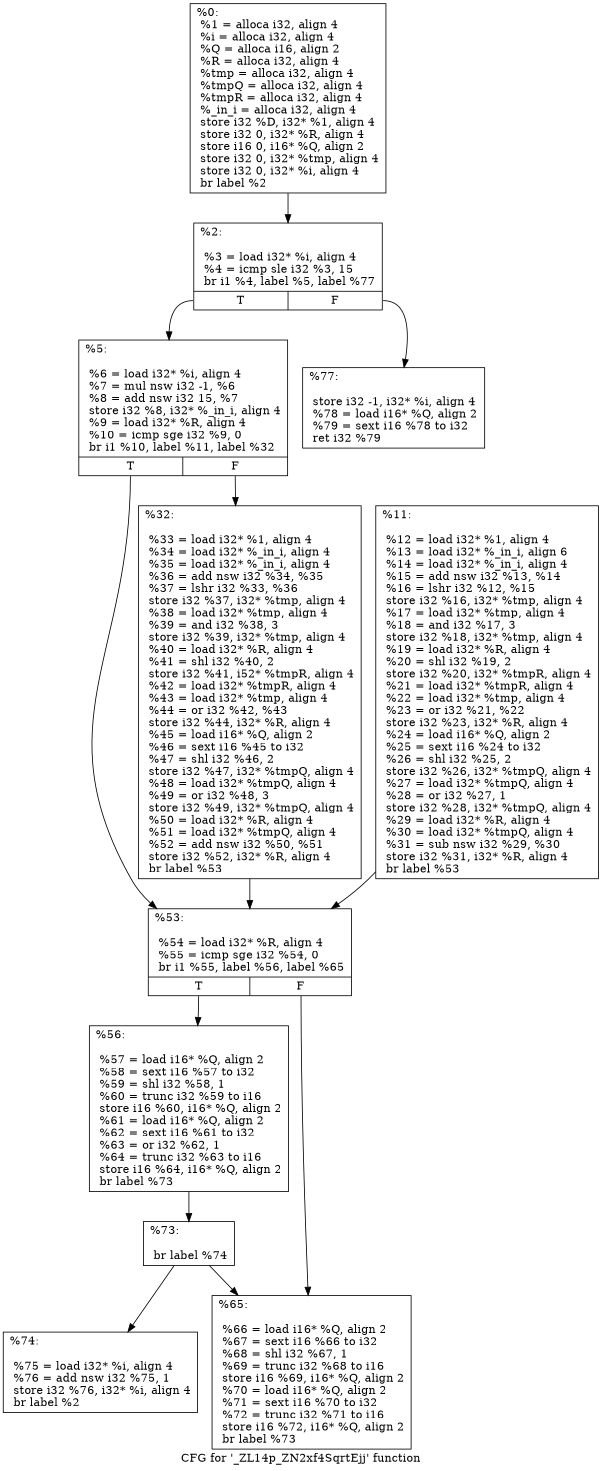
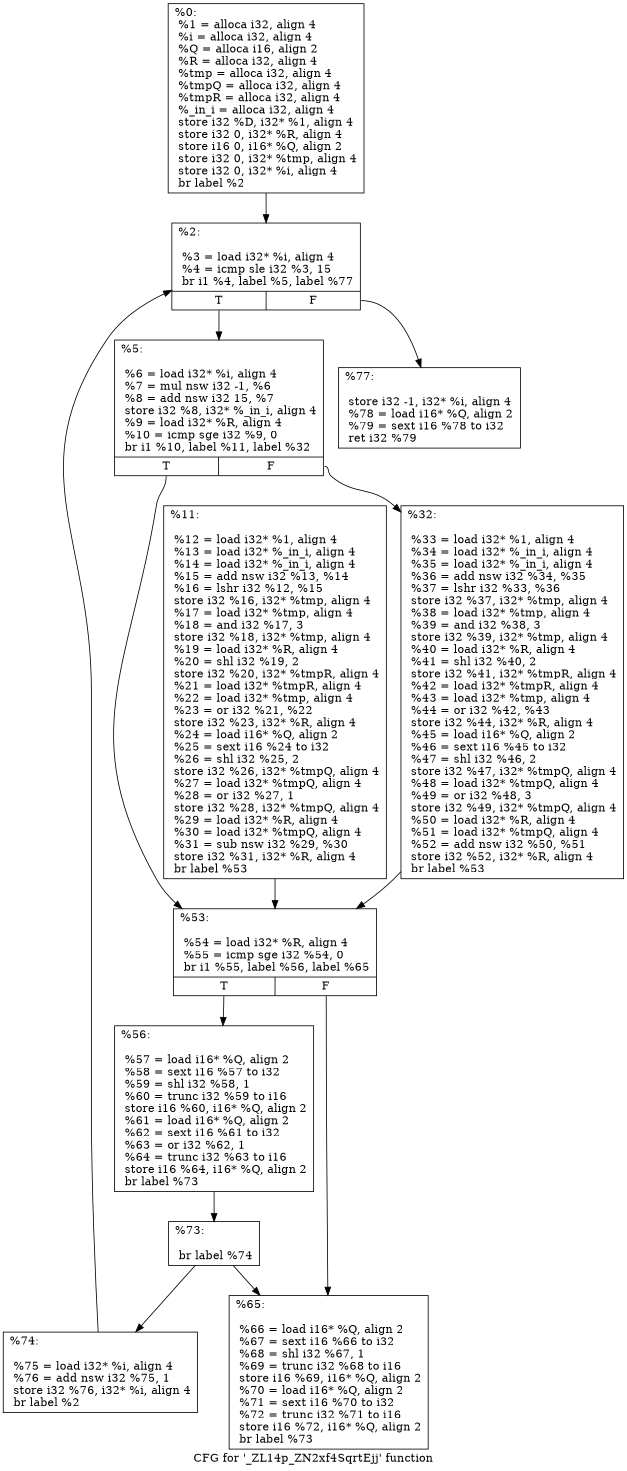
node "%11:": text "%13 = load i32* %_in_i, align 6" -> "%13 = load i32* %_in_i, align 4"
node "%32:": text "store i32 %41, i52* %tmpR, align 4" -> "store i32 %41, i32* %tmpR, align 4"
edge "%74:" -> "%2:": added
